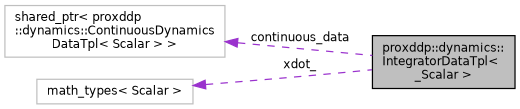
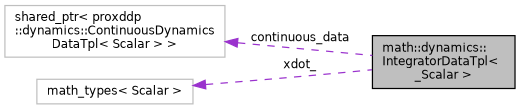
node "proxddp::dynamics:: IntegratorDataTpl< _Scalar >": label "proxddp::dynamics:: IntegratorDataTpl< _Scalar >" -> "math::dynamics:: IntegratorDataTpl< _Scalar >"
